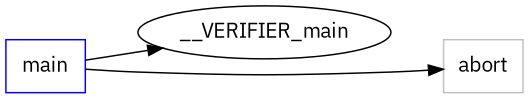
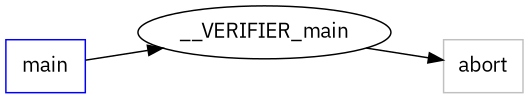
edge "main" -> "abort": now "__VERIFIER_main" -> "abort"
